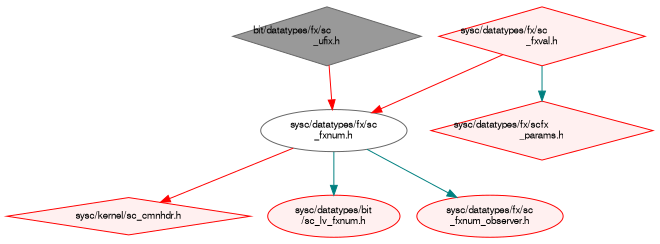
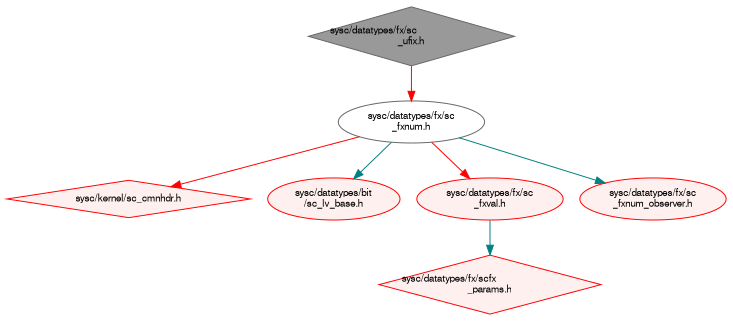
node "bit/datatypes/fx/sc _ufix.h": label "bit/datatypes/fx/sc _ufix.h" -> "sysc/datatypes/fx/sc _ufix.h"
node "sysc/datatypes/fx/sc _fxval.h": shape diamond -> ellipse
edge "sysc/datatypes/fx/sc _fxval.h" -> "sysc/datatypes/fx/sc _fxnum.h": reversed
node "sysc/datatypes/bit /sc_lv_fxnum.h": label "sysc/datatypes/bit /sc_lv_fxnum.h" -> "sysc/datatypes/bit /sc_lv_base.h"
